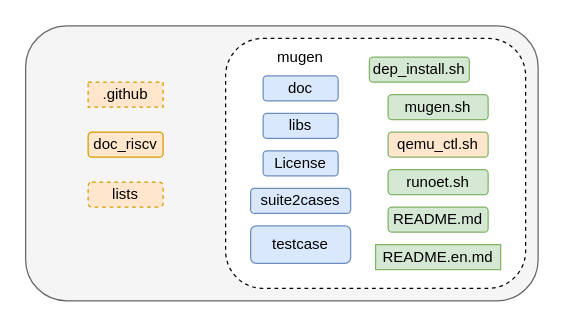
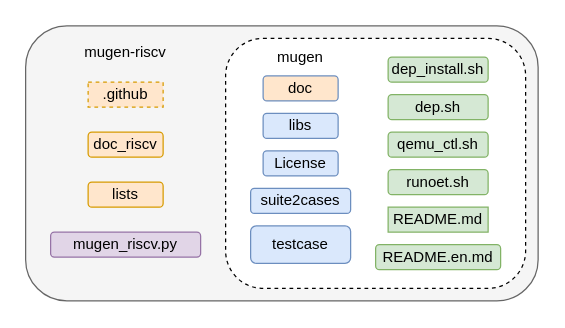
node "mugen-riscv": added
node "dep_install.sh": moved (419, 69) -> (438, 69)
node "doc": fillcolor #dae8fc -> #ffe6cc
node "mugen.sh": label "mugen.sh" -> "dep.sh"
node "qemu_ctl.sh": fillcolor #ffe6cc -> #d5e8d4
node "lists": style dashed -> solid
node "README.md": shape rounded rectangle -> rectangle
node "mugen_riscv.py": added
node "README.en.md": shape rectangle -> rounded rectangle
